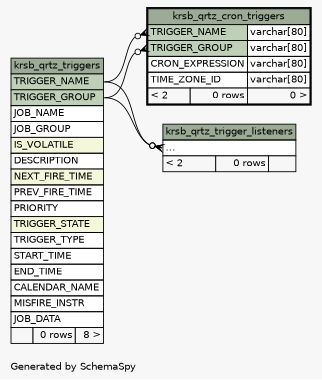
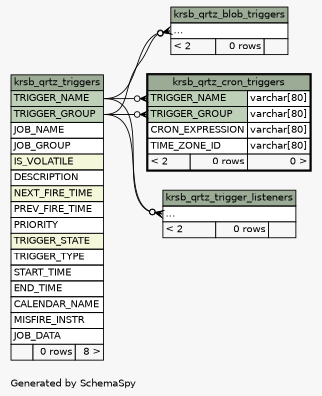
node "krsb_qrtz_blob_triggers": added
